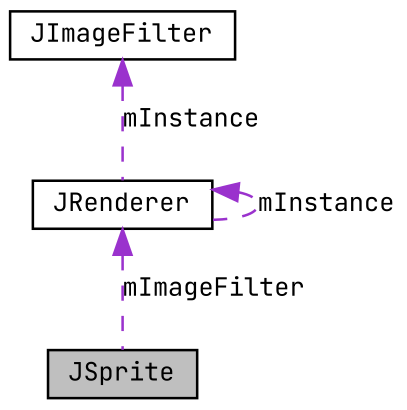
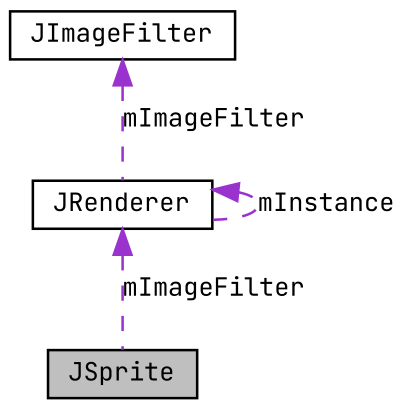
edge "JRenderer" -> "JImageFilter": label "mInstance" -> "mImageFilter"
